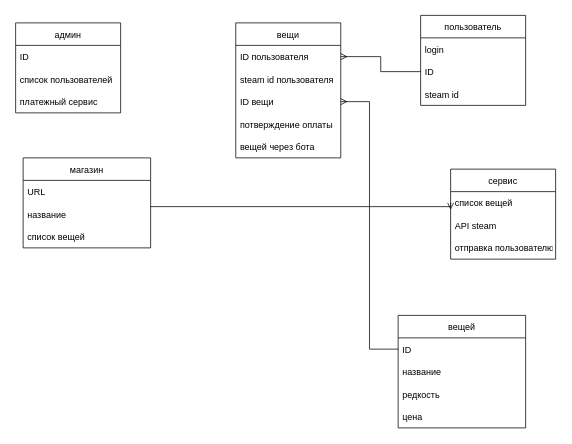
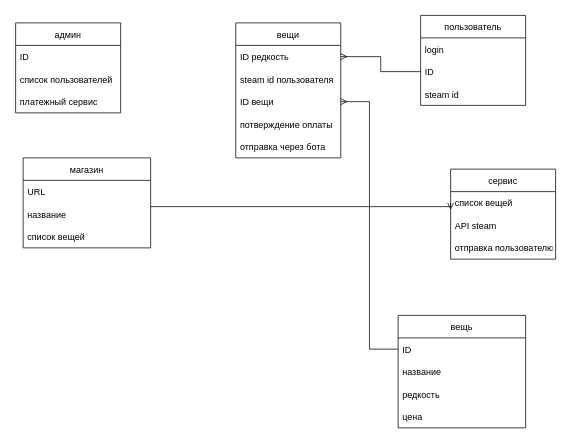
node "ID пользователя": label "ID пользователя" -> "ID редкость"
node "вещей через бота": label "вещей через бота" -> "отправка через бота"
node "вещей": label "вещей" -> "вещь"
